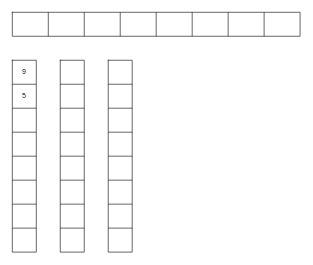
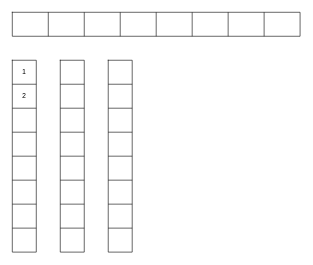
node "9": label "9" -> "1"
node "5": label "5" -> "2"
